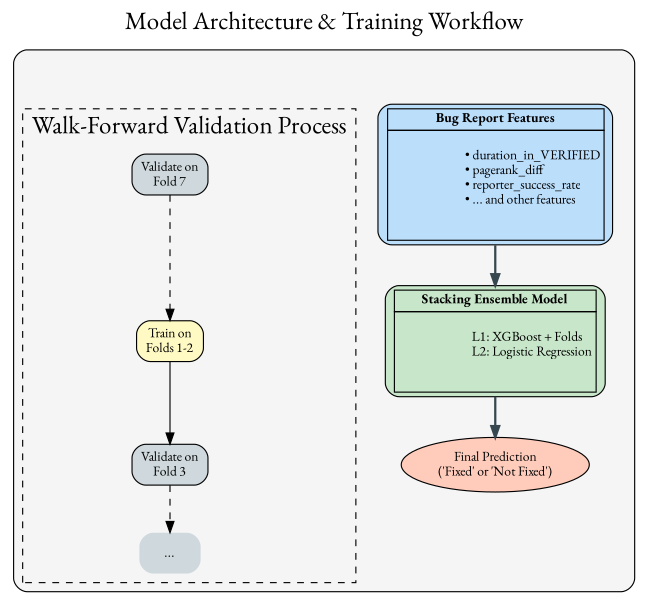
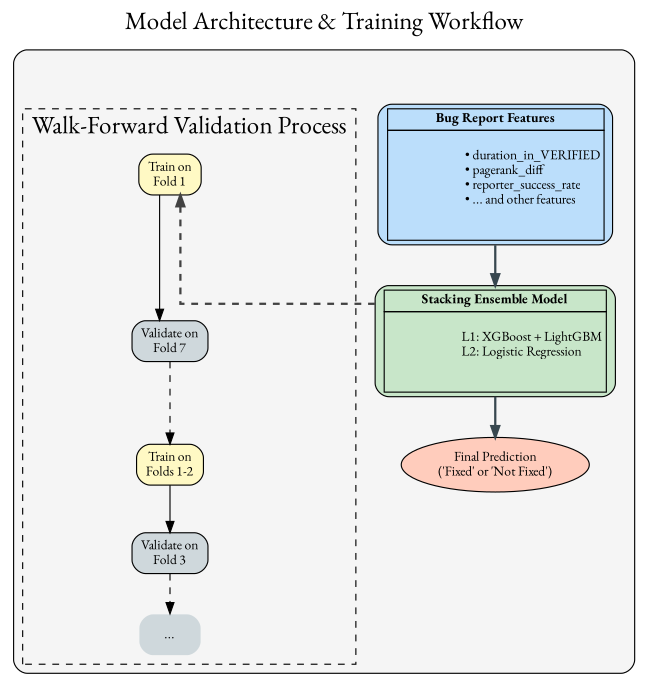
node "Train on Fold 1": added
node "Stacking Ensemble Model": text "L1: XGBoost + Folds" -> "L1: XGBoost + LightGBM"
